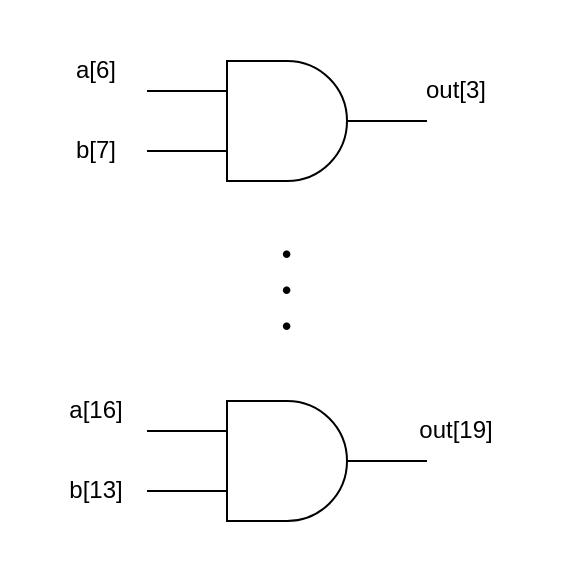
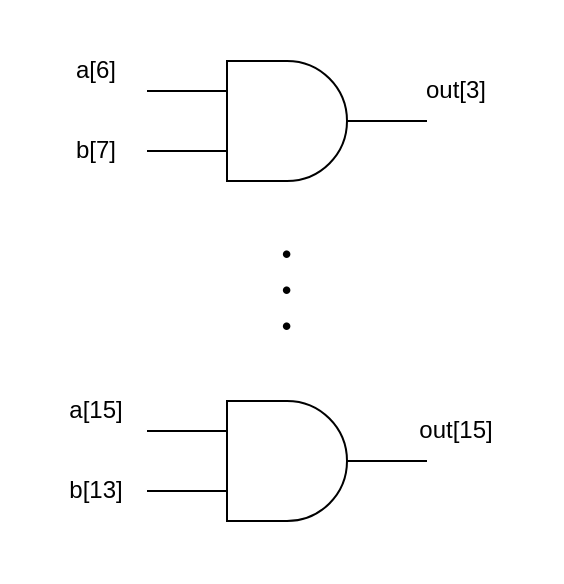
node "a[16]": label "a[16]" -> "a[15]"
node "out[19]": label "out[19]" -> "out[15]"
